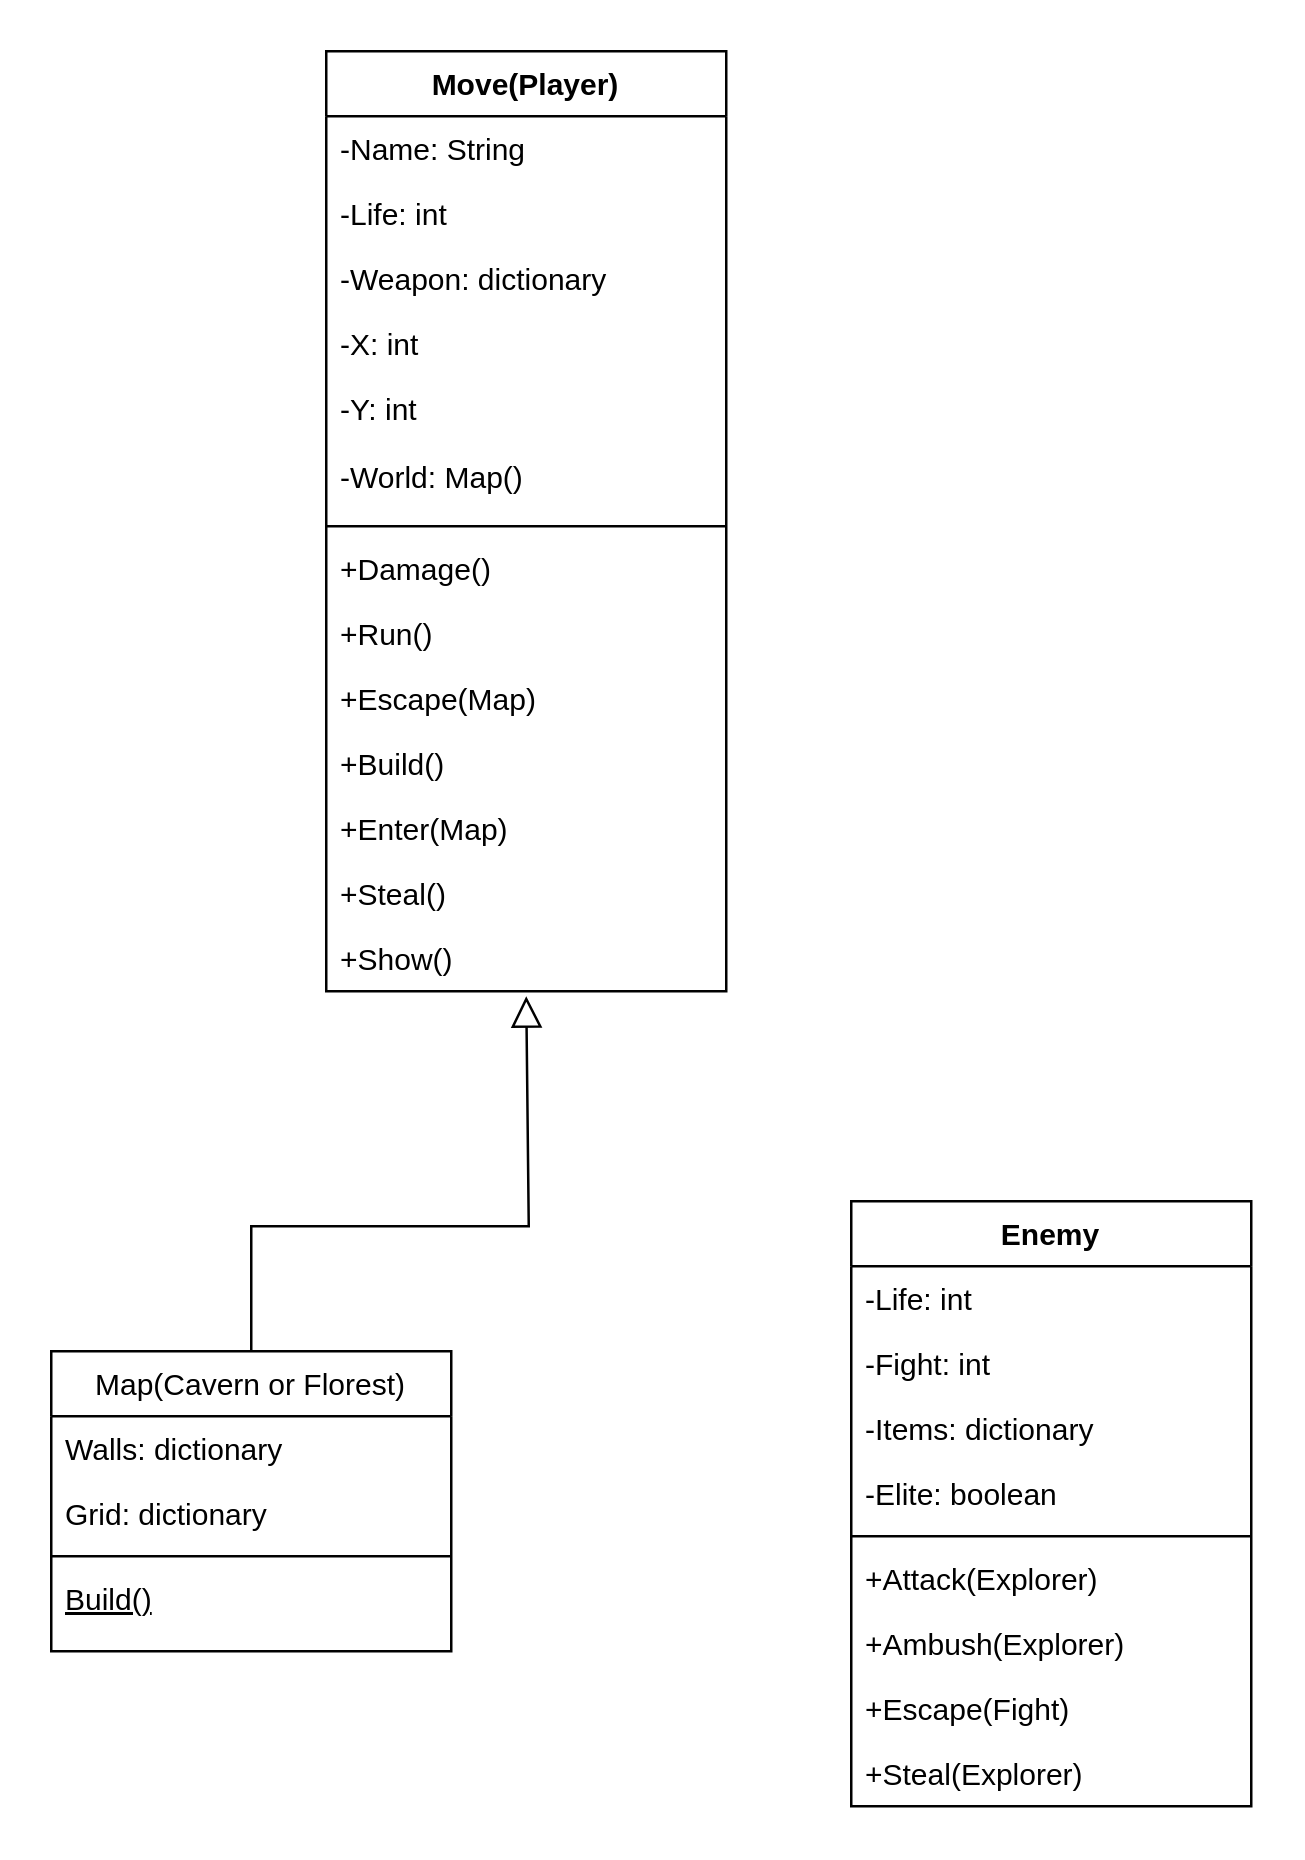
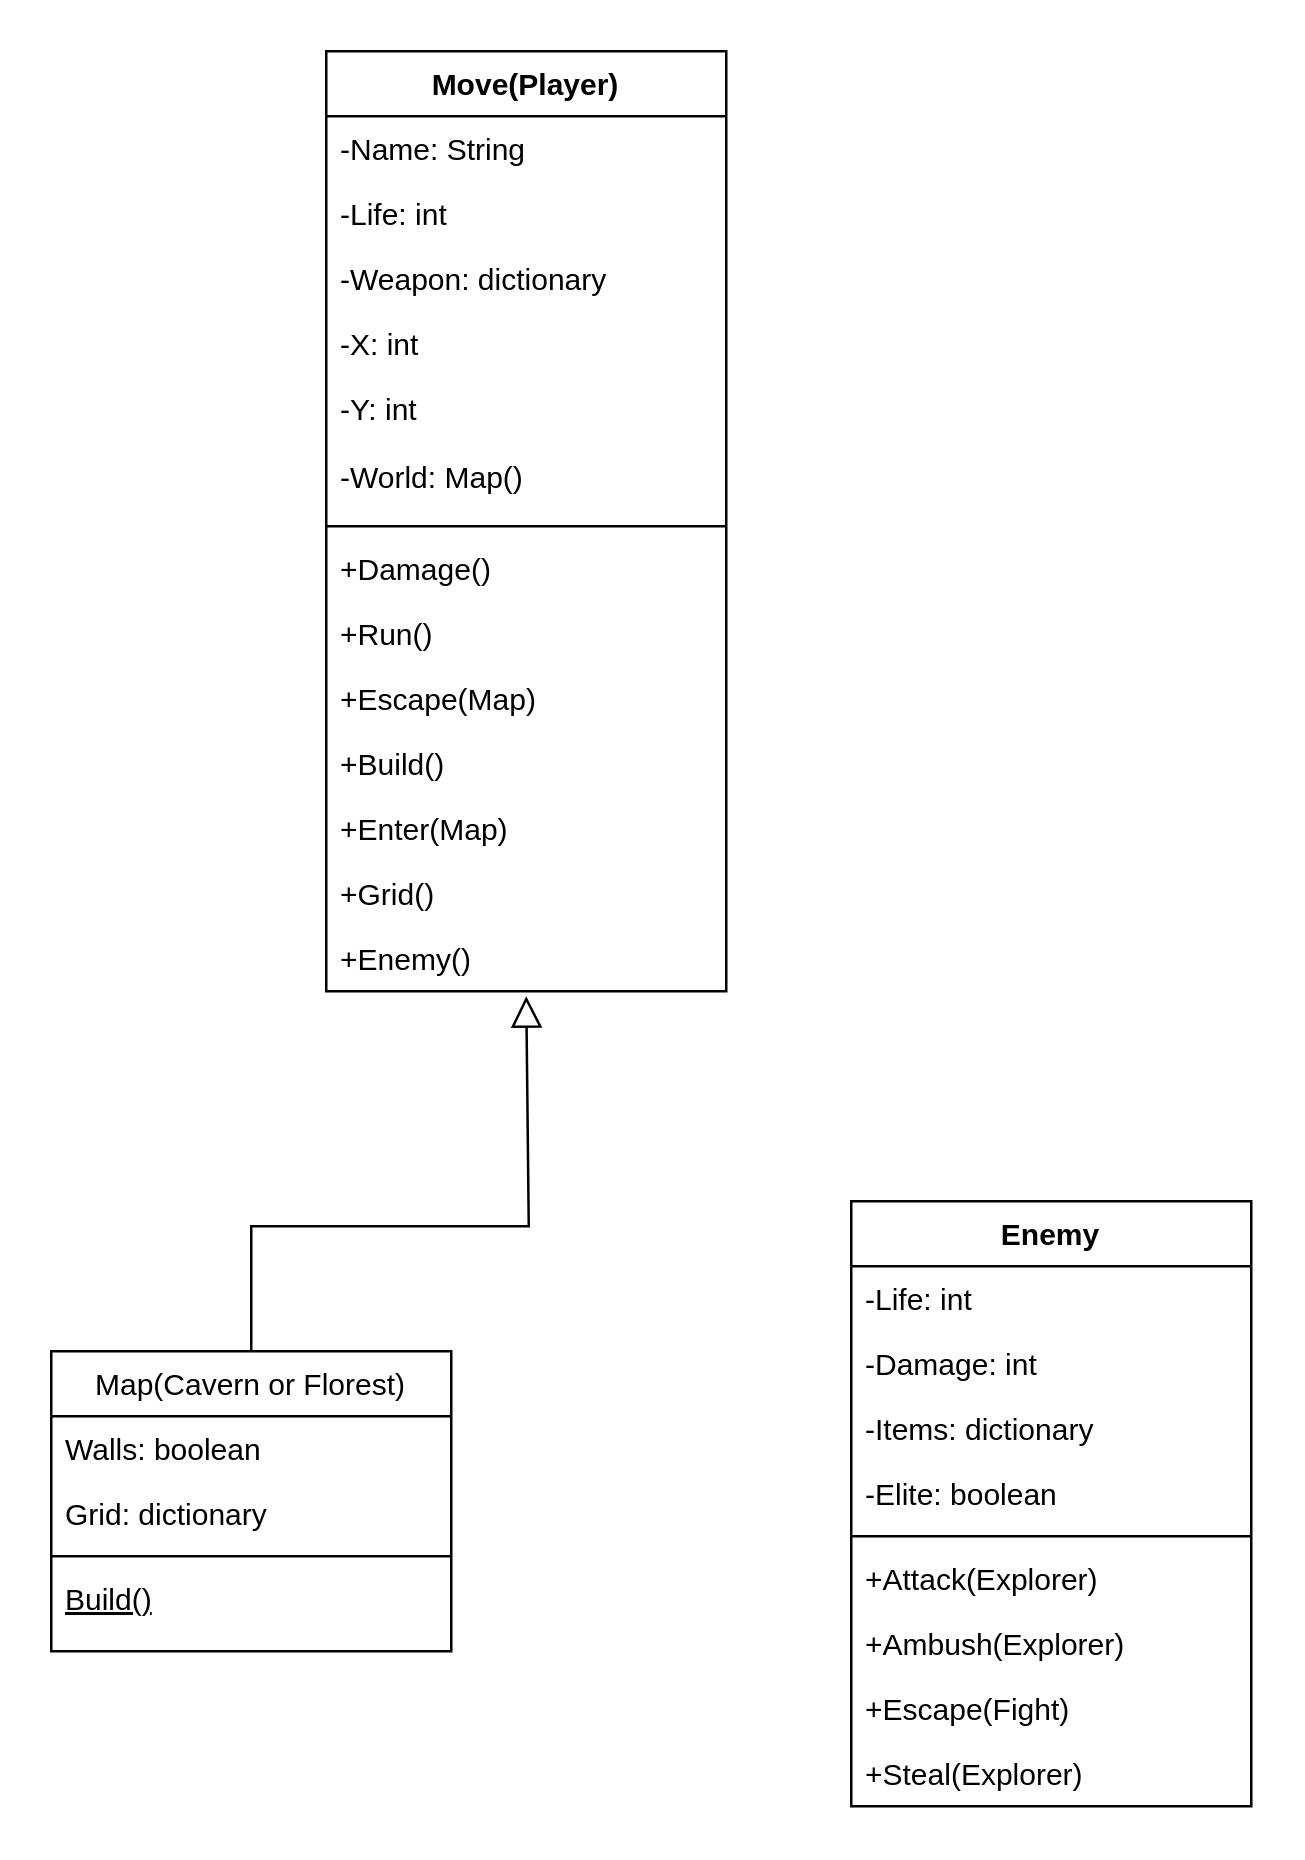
node "+Steal()": label "+Steal()" -> "+Grid()"
node "+Show()": label "+Show()" -> "+Enemy()"
node "-Fight: int": label "-Fight: int" -> "-Damage: int"
node "Walls: dictionary": label "Walls: dictionary" -> "Walls: boolean"
